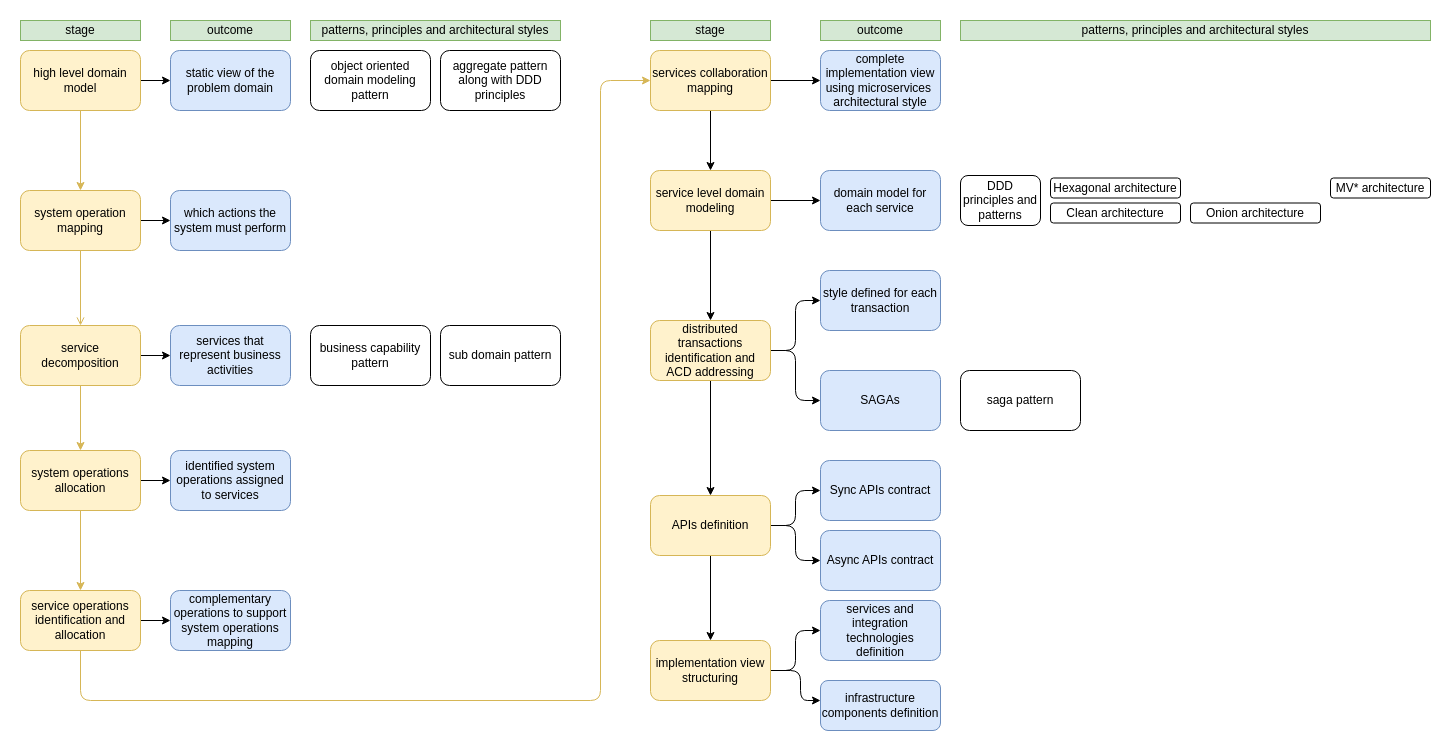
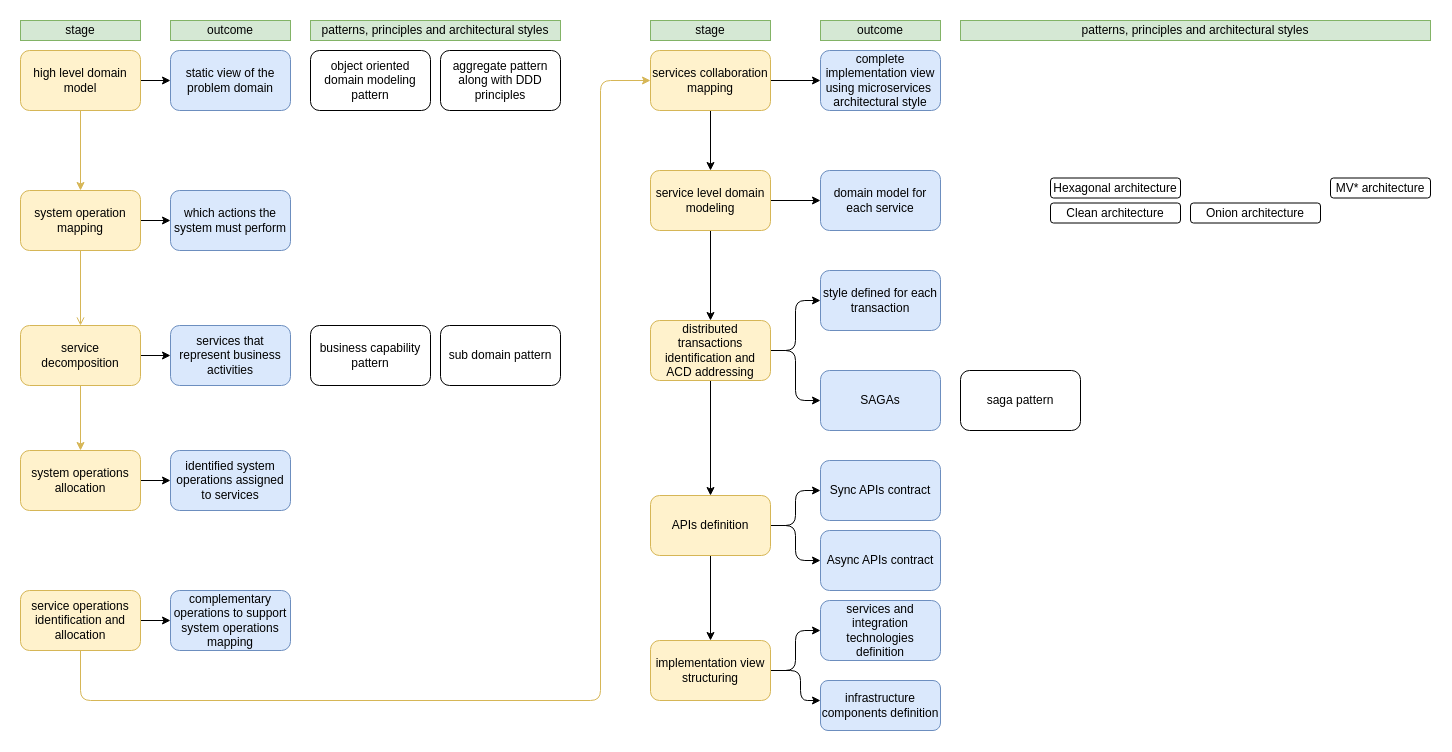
node "DDD principles and patterns": removed
edge "system operations allocation" -> "service operations identification and allocation": removed
